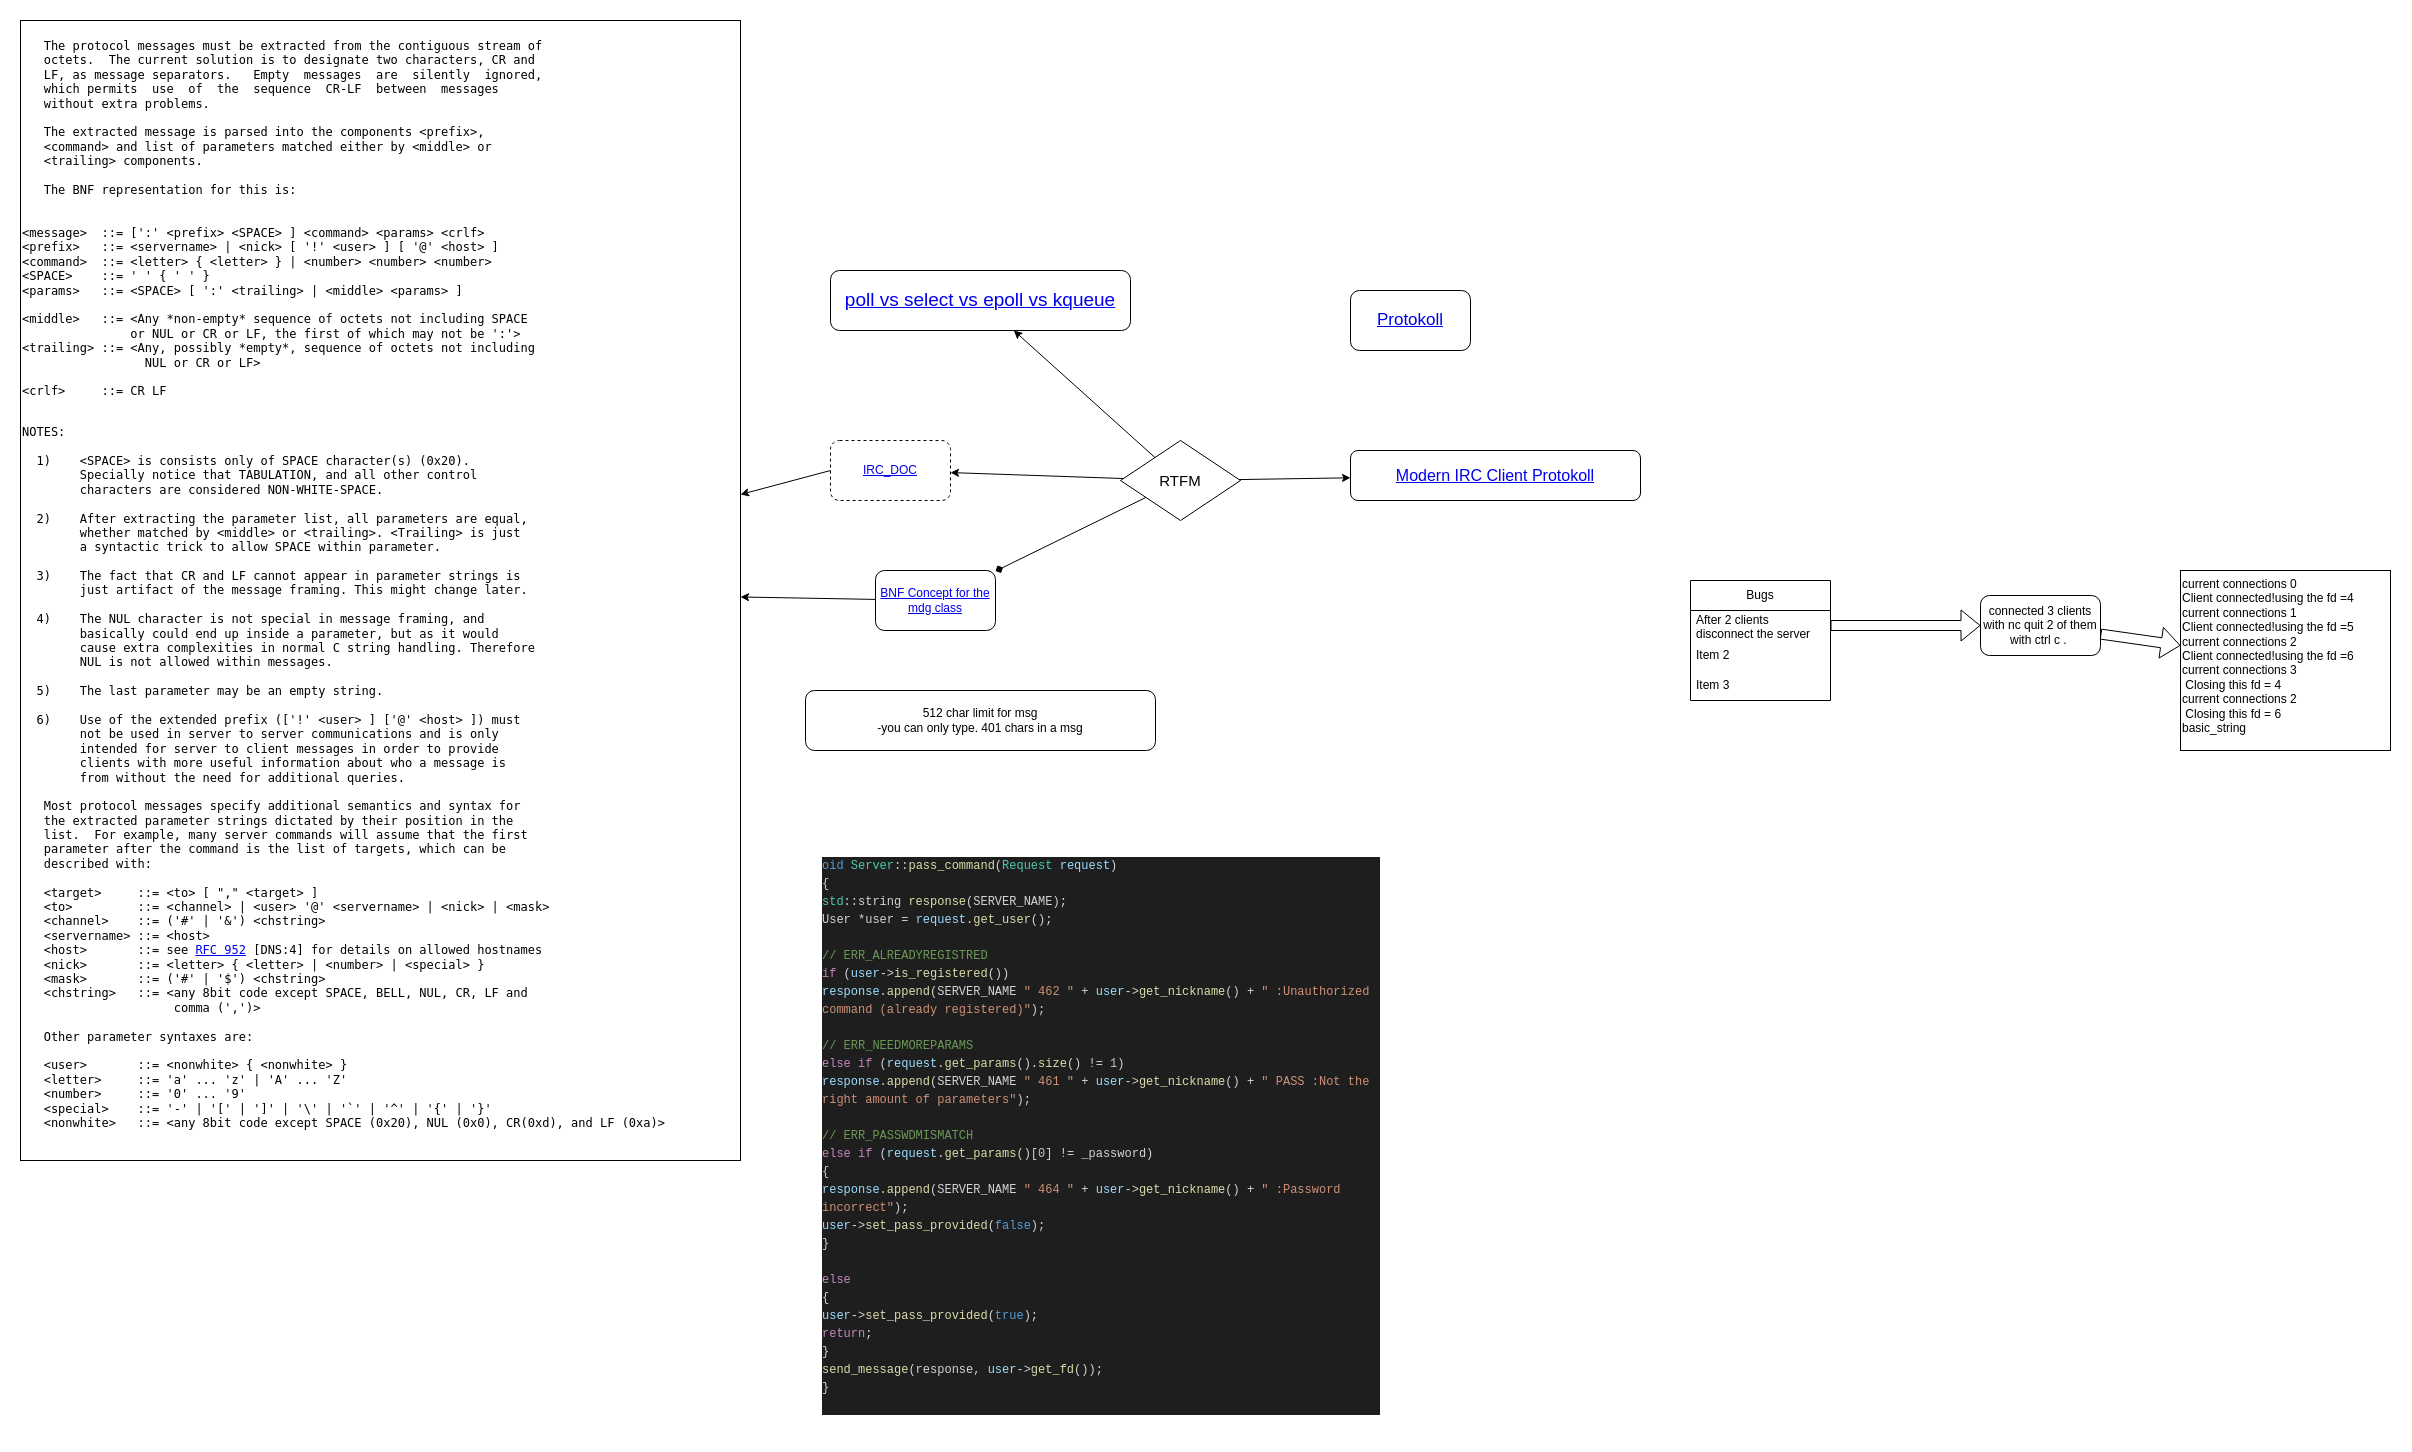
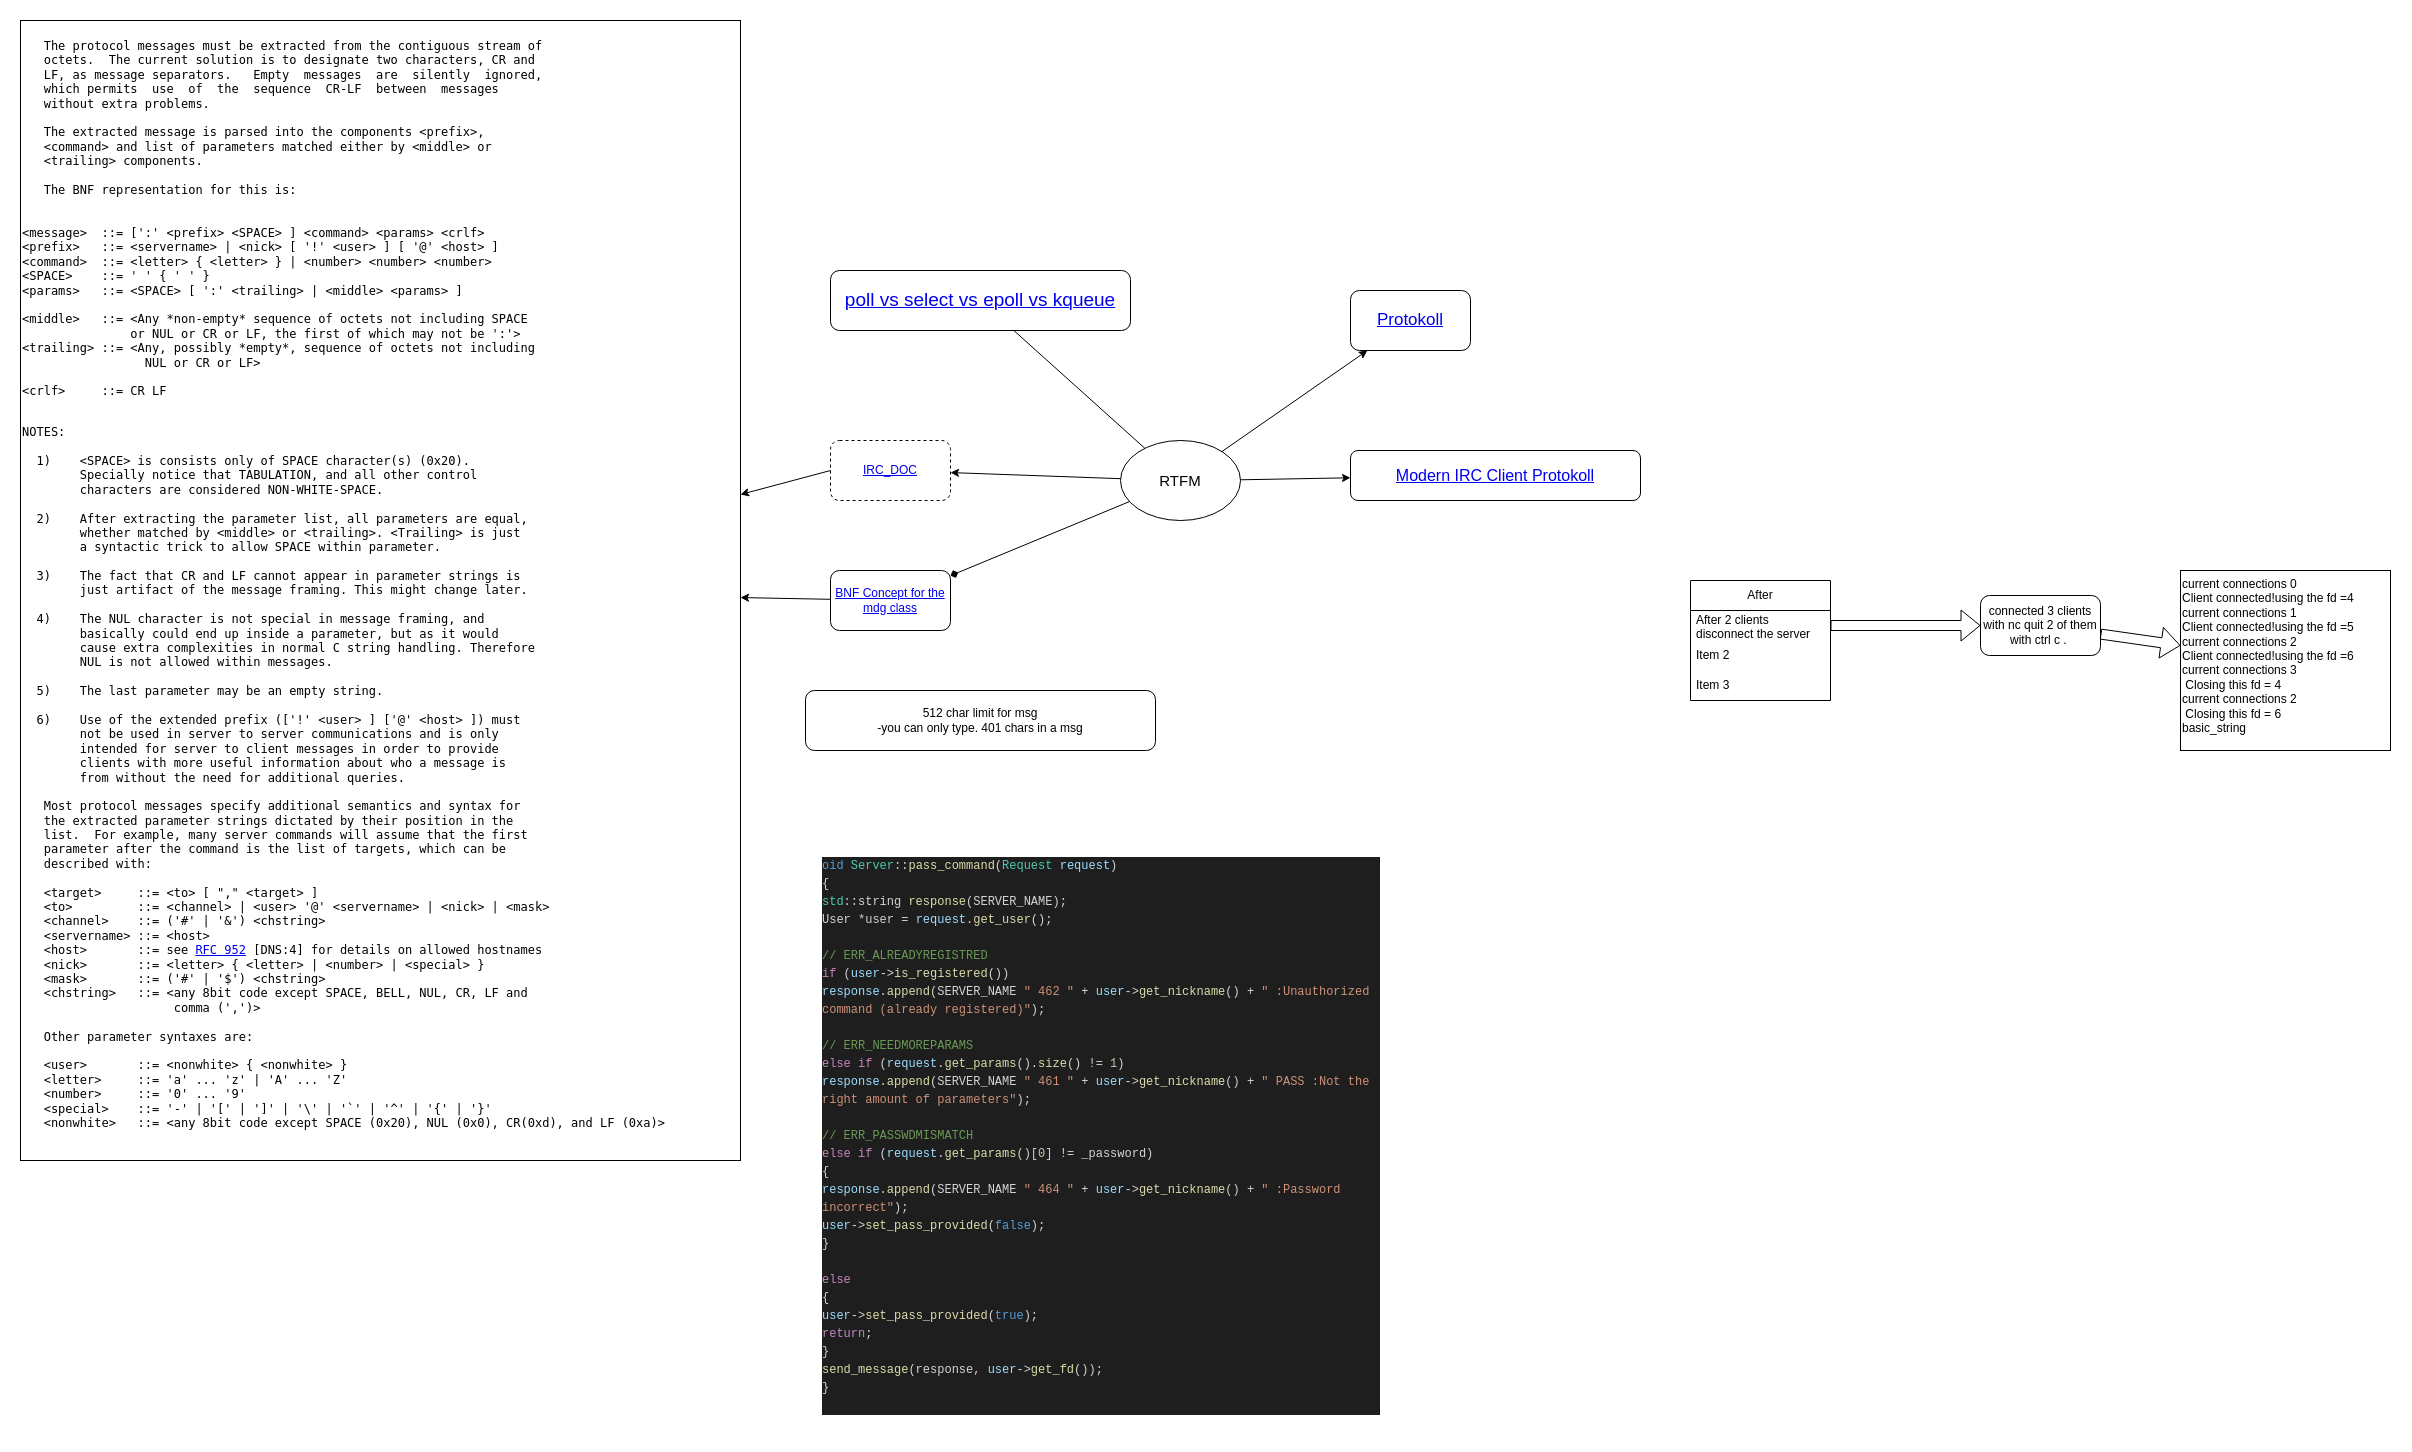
edge "RTFM" -> "poll vs select vs epoll vs kqueue": arrowhead classic -> none
edge "RTFM" -> "Protokoll": added
node "RTFM": shape diamond -> ellipse
node "Bugs": label "Bugs" -> "After"
node "BNF Concept for the mdg class": moved (936, 601) -> (891, 601)
